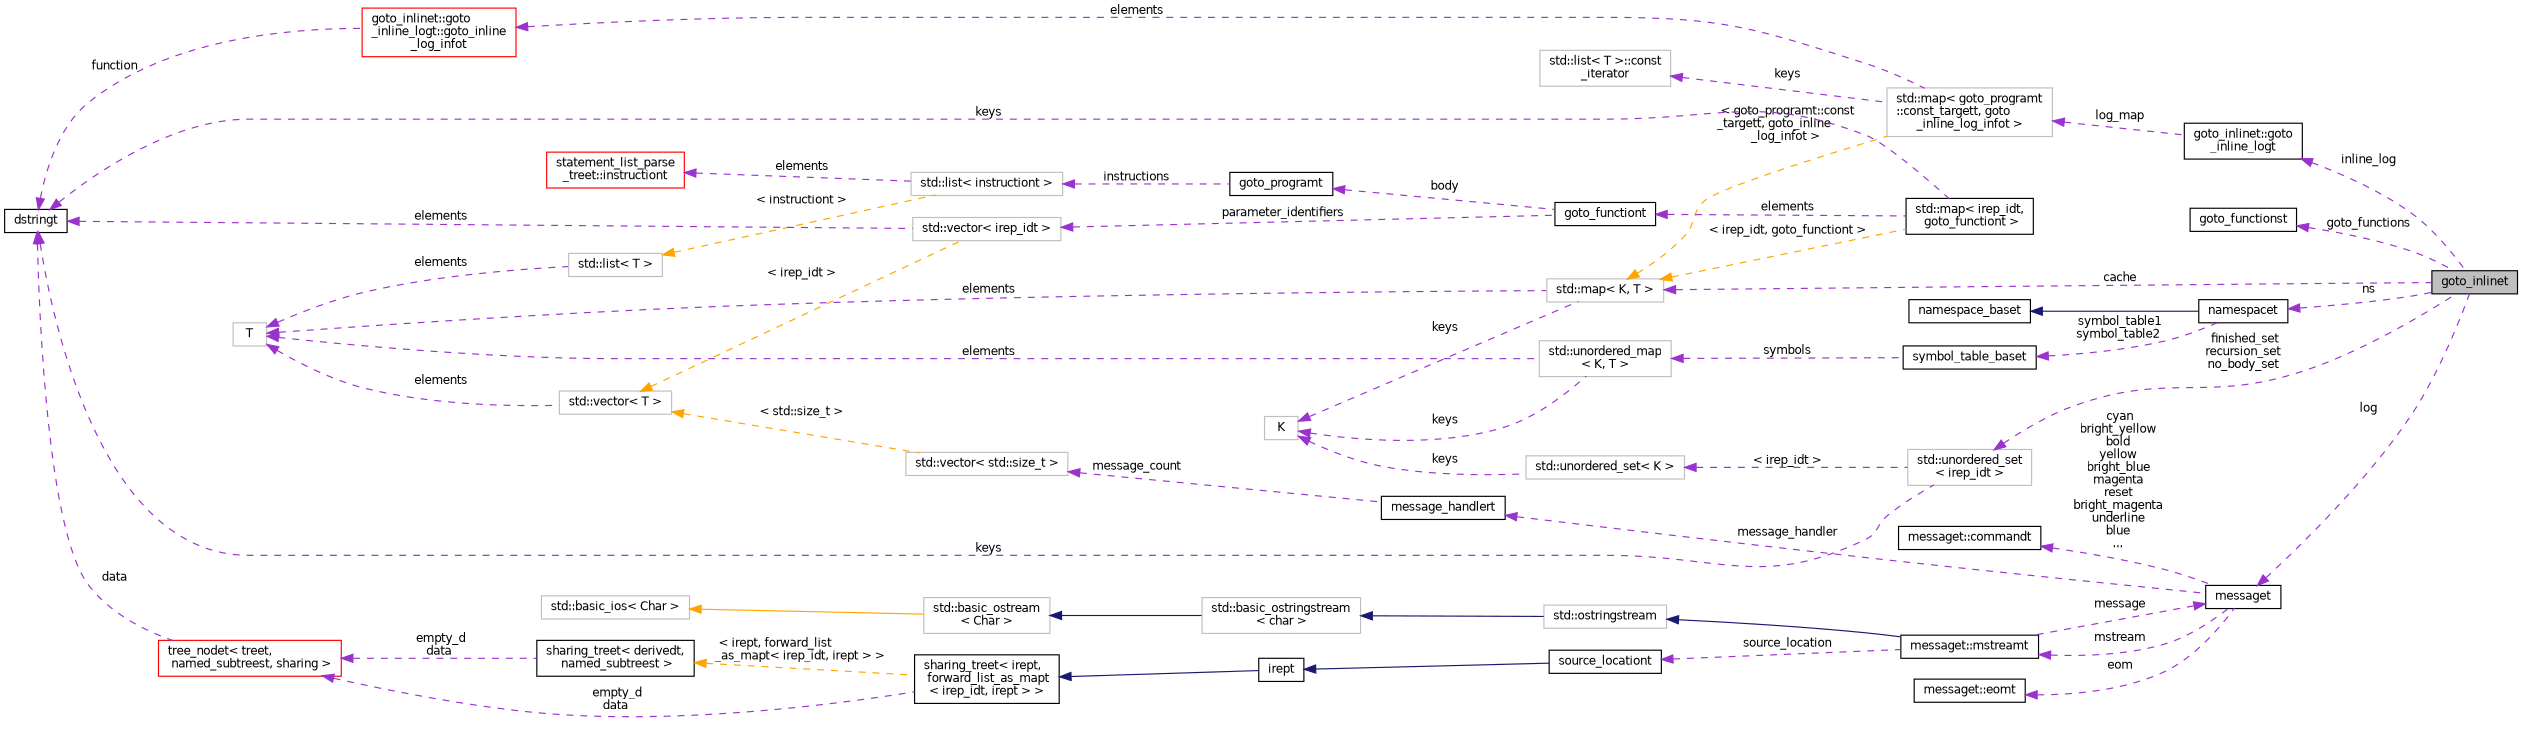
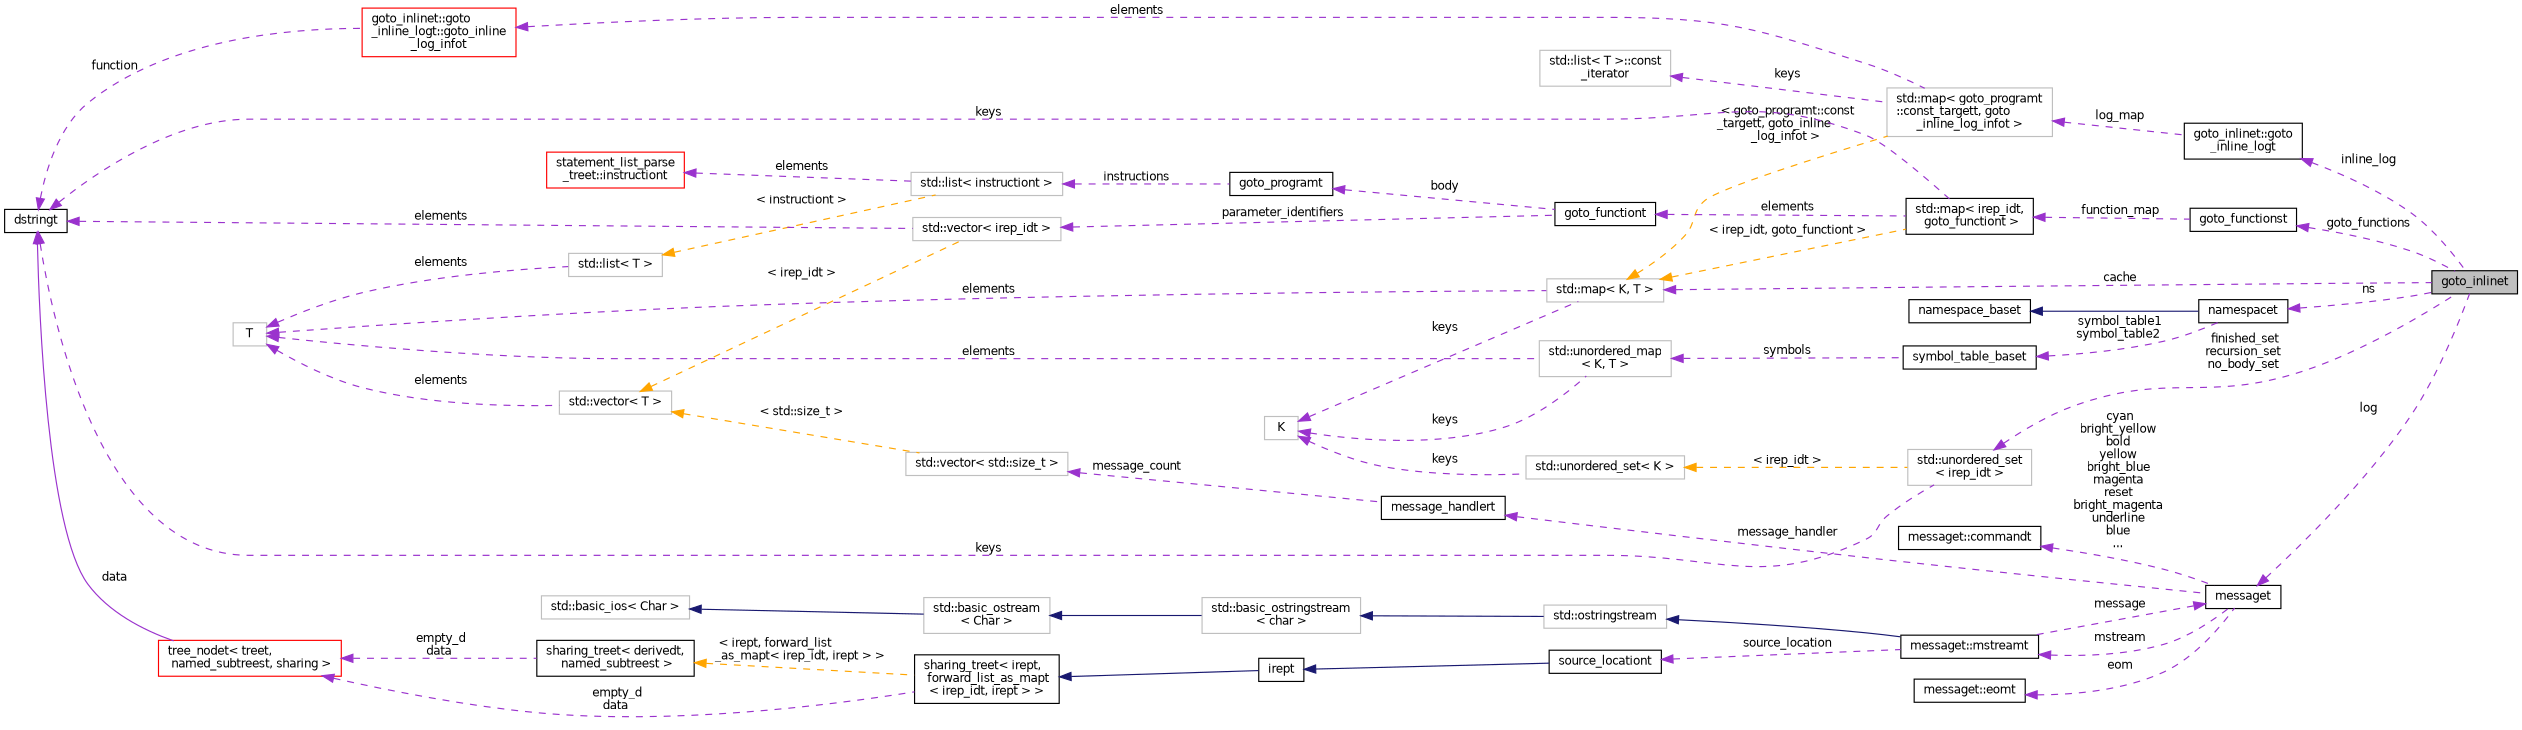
edge "goto_functionst" -> "std::map< irep_idt, goto_functiont >": added, label "function_map"
edge "std::unordered_set < irep_idt >" -> "std::unordered_set< K >": color darkorchid3 -> orange
edge "tree_nodet< treet, named_subtreest, sharing >" -> "dstringt": style dashed -> solid
edge "std::basic_ostream < Char >" -> "std::basic_ios< Char >": color orange -> midnightblue
